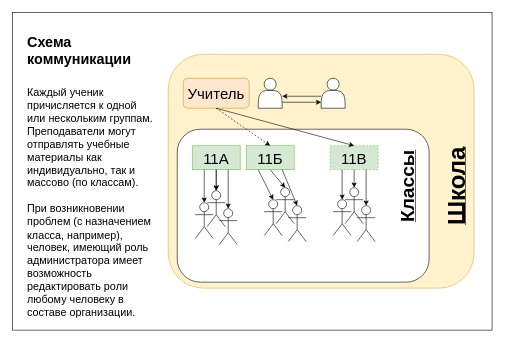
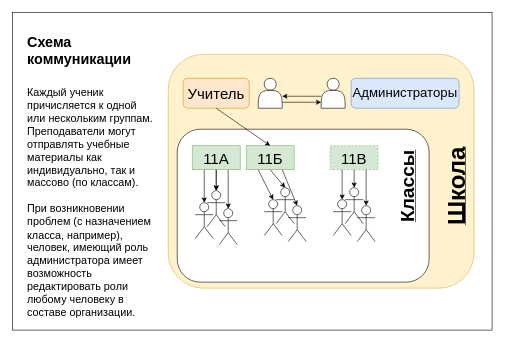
node "Администраторы": added
edge "Учитель" -> "11Б": style dashed -> solid
edge "Учитель" -> "11В": removed
